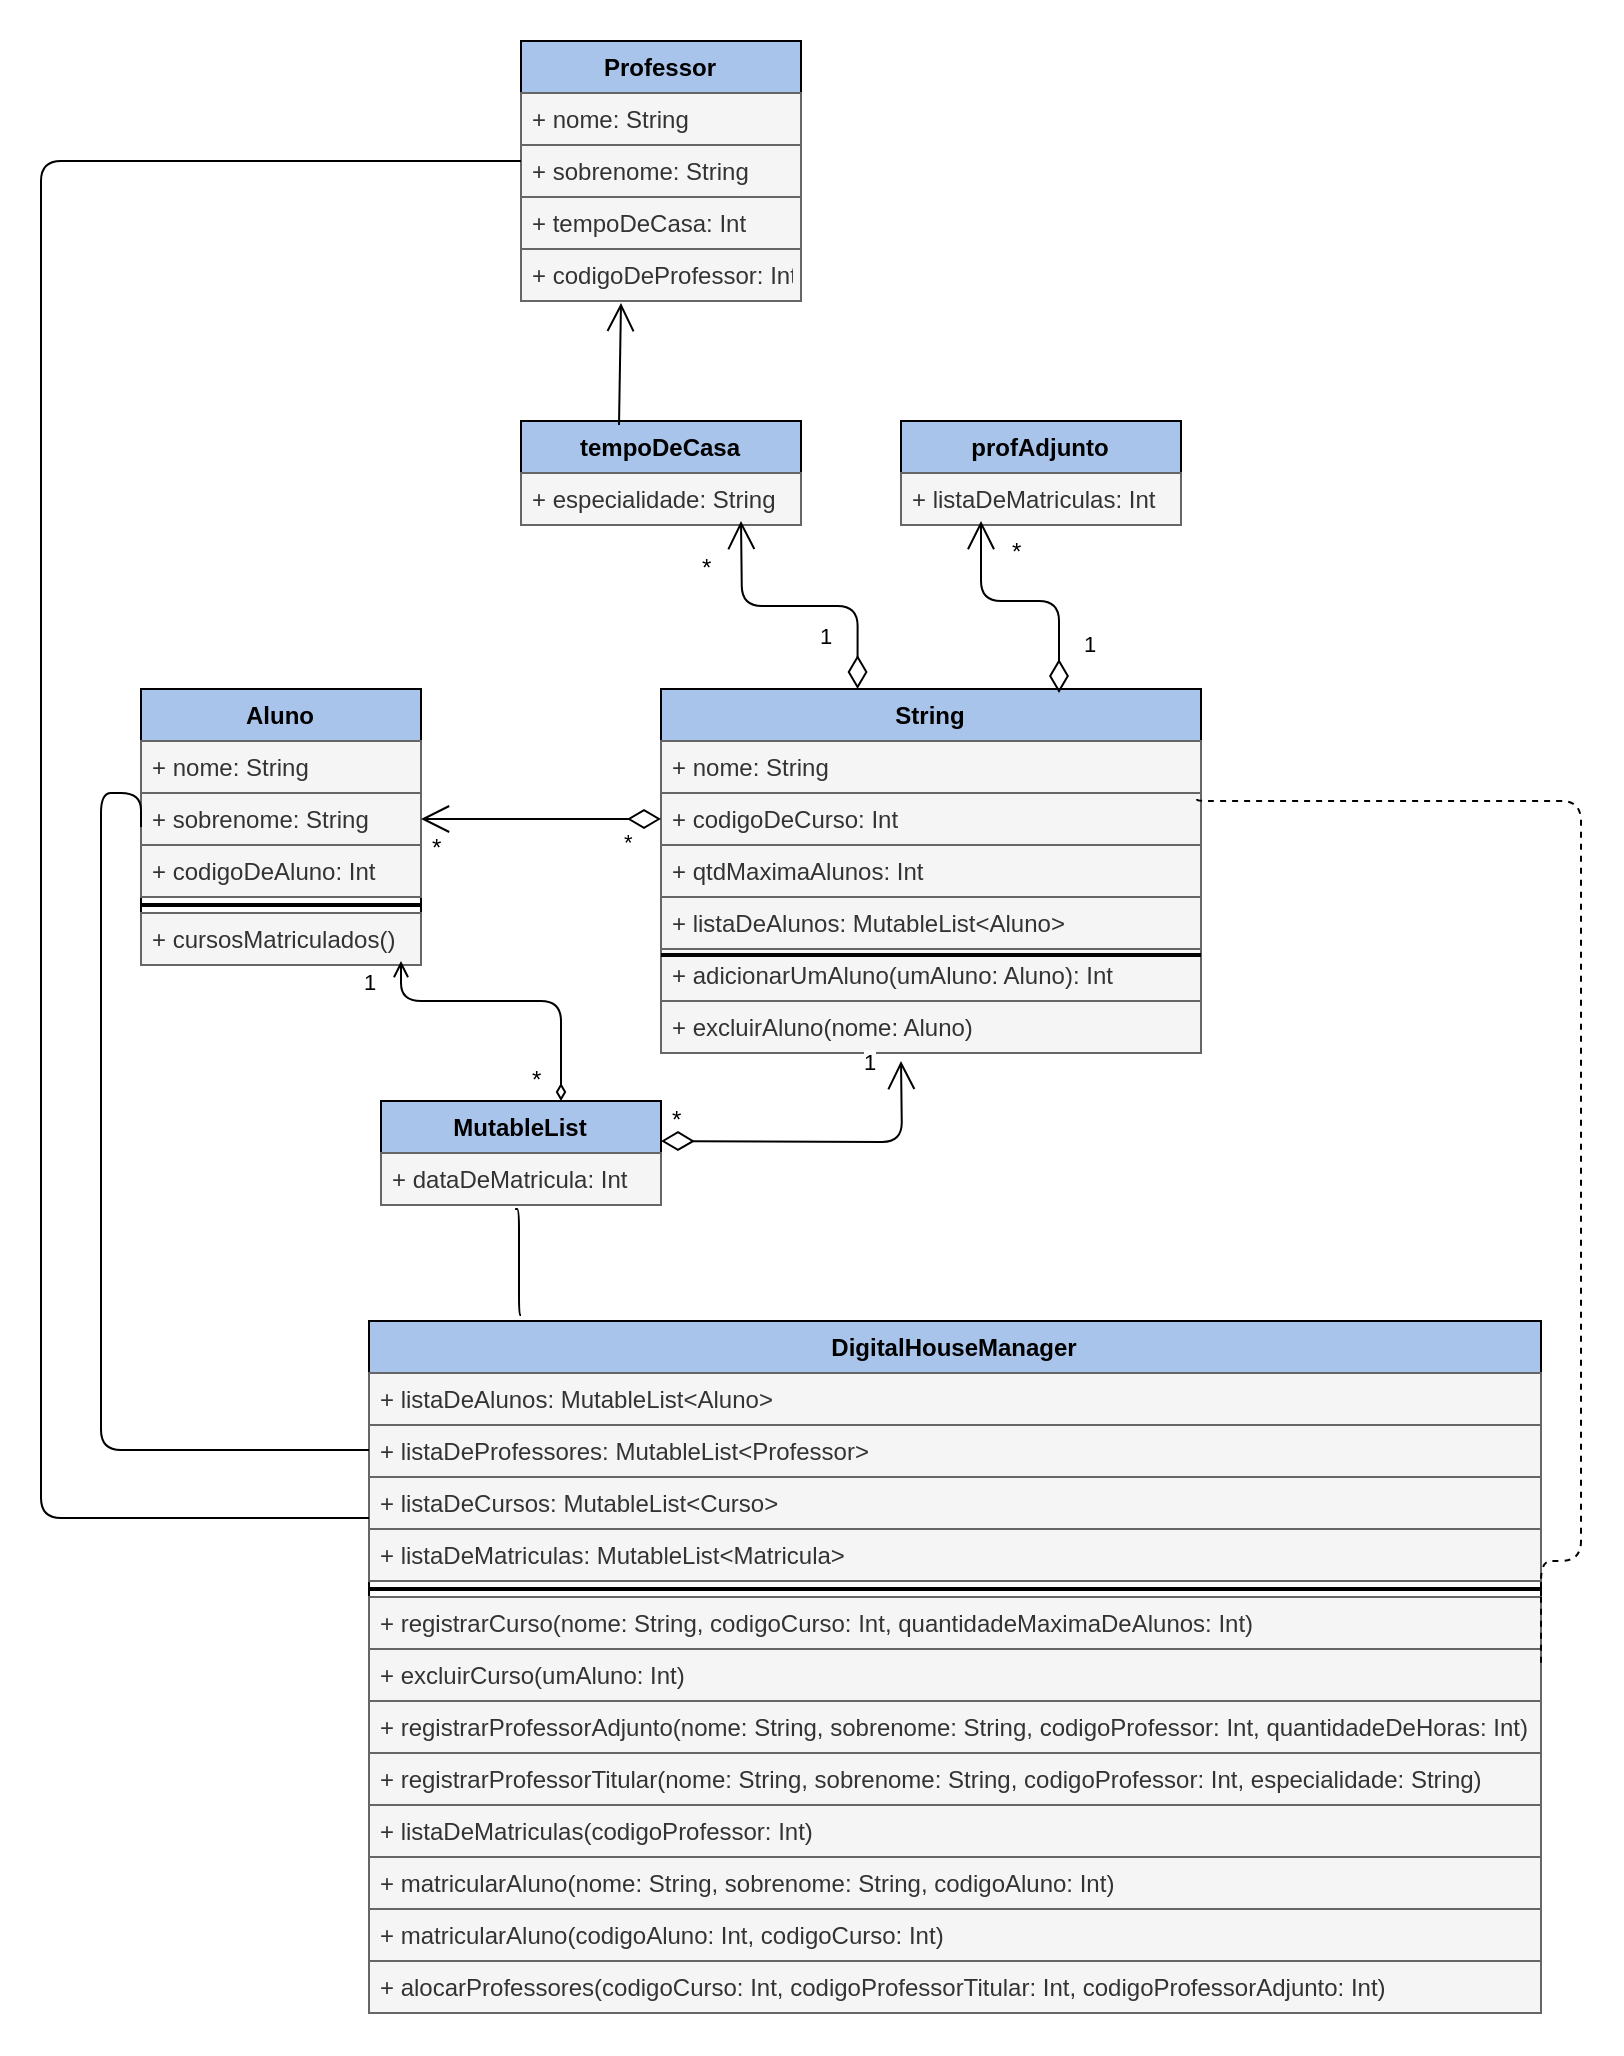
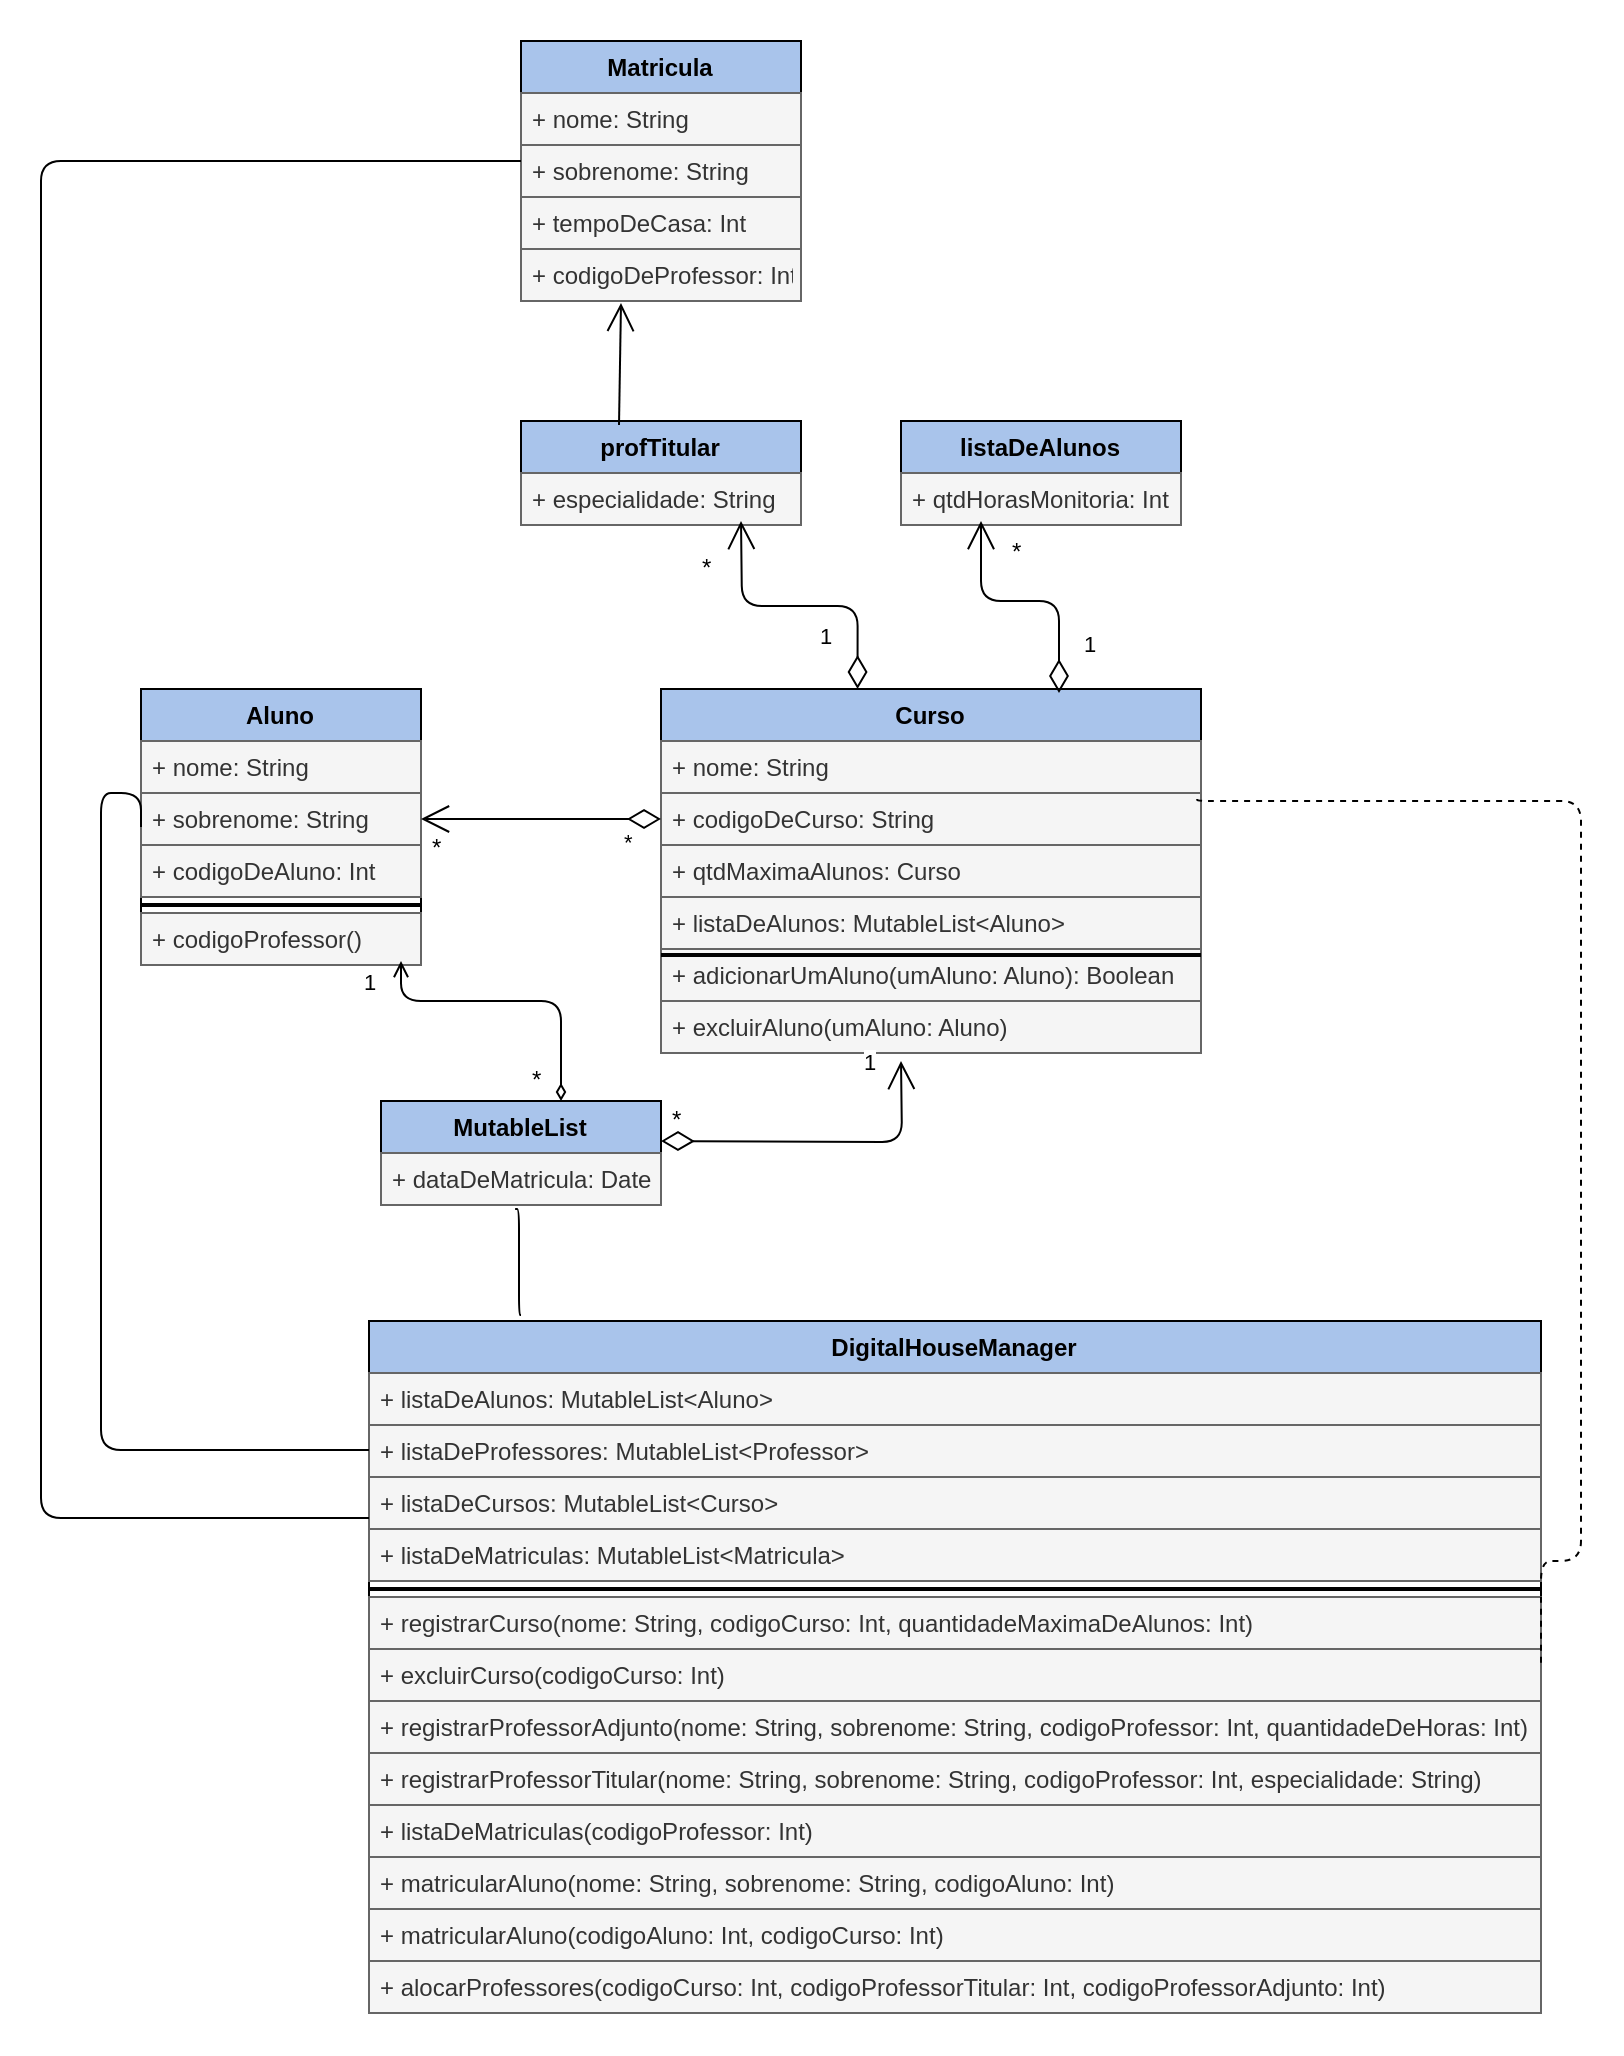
node "Professor": label "Professor" -> "Matricula"
node "tempoDeCasa": label "tempoDeCasa" -> "profTitular"
node "profAdjunto": label "profAdjunto" -> "listaDeAlunos"
node "+ listaDeMatriculas: Int": label "+ listaDeMatriculas: Int" -> "+ qtdHorasMonitoria: Int"
node "String": label "String" -> "Curso"
node "+ codigoDeCurso: Int": label "+ codigoDeCurso: Int" -> "+ codigoDeCurso: String"
node "+ qtdMaximaAlunos: Int": label "+ qtdMaximaAlunos: Int" -> "+ qtdMaximaAlunos: Curso"
node "+ cursosMatriculados()": label "+ cursosMatriculados()" -> "+ codigoProfessor()"
node "+ adicionarUmAluno(umAluno: Aluno): Int": label "+ adicionarUmAluno(umAluno: Aluno): Int" -> "+ adicionarUmAluno(umAluno: Aluno): Boolean"
node "+ excluirAluno(nome: Aluno)": label "+ excluirAluno(nome: Aluno)" -> "+ excluirAluno(umAluno: Aluno)"
node "+ dataDeMatricula: Int": label "+ dataDeMatricula: Int" -> "+ dataDeMatricula: Date"
node "+ excluirCurso(umAluno: Int)": label "+ excluirCurso(umAluno: Int)" -> "+ excluirCurso(codigoCurso: Int)"
